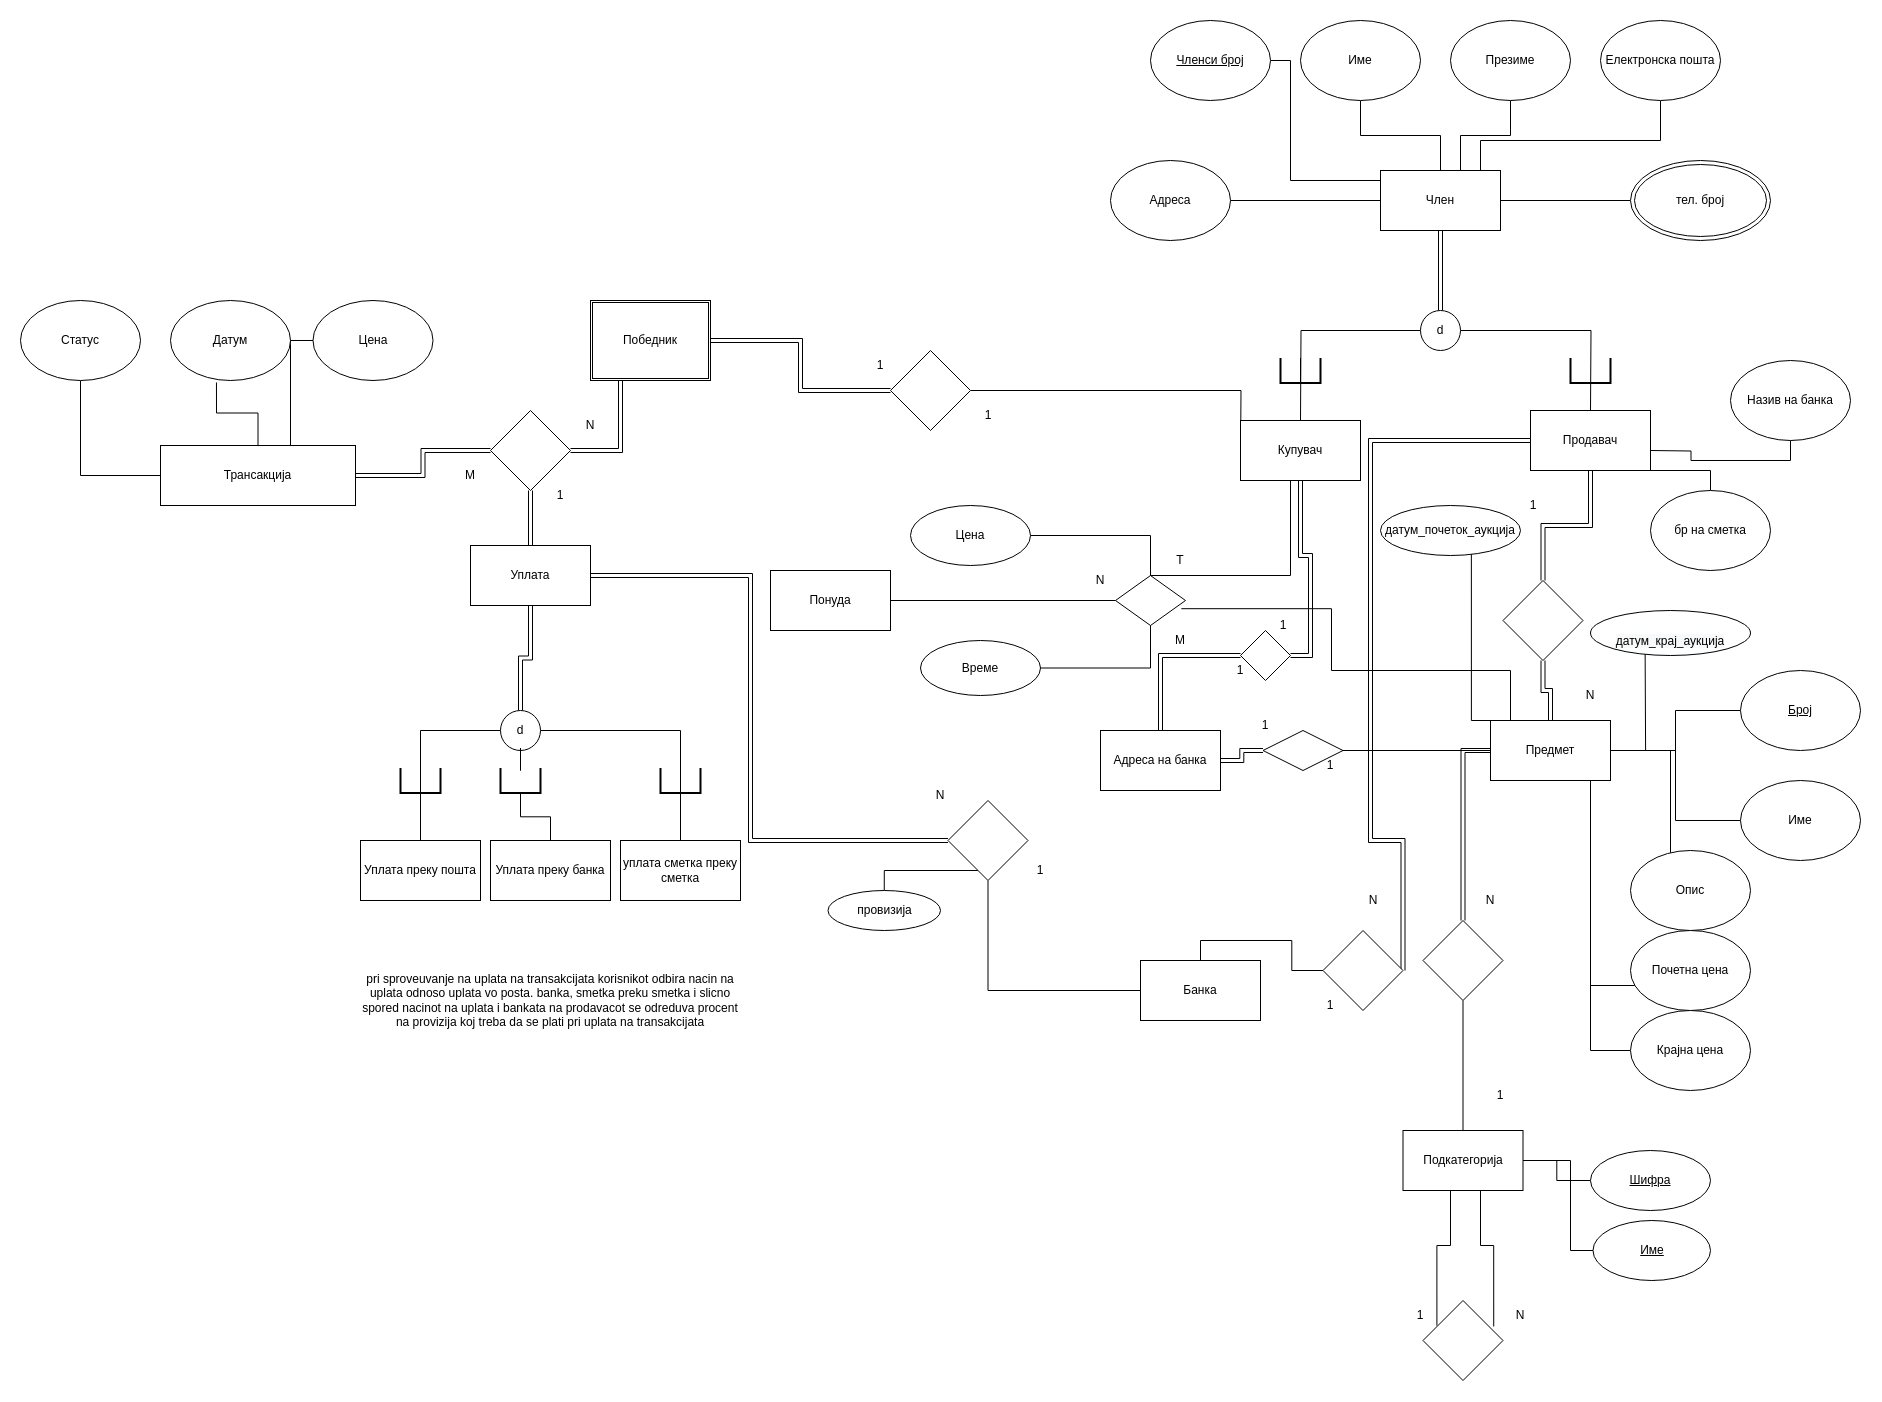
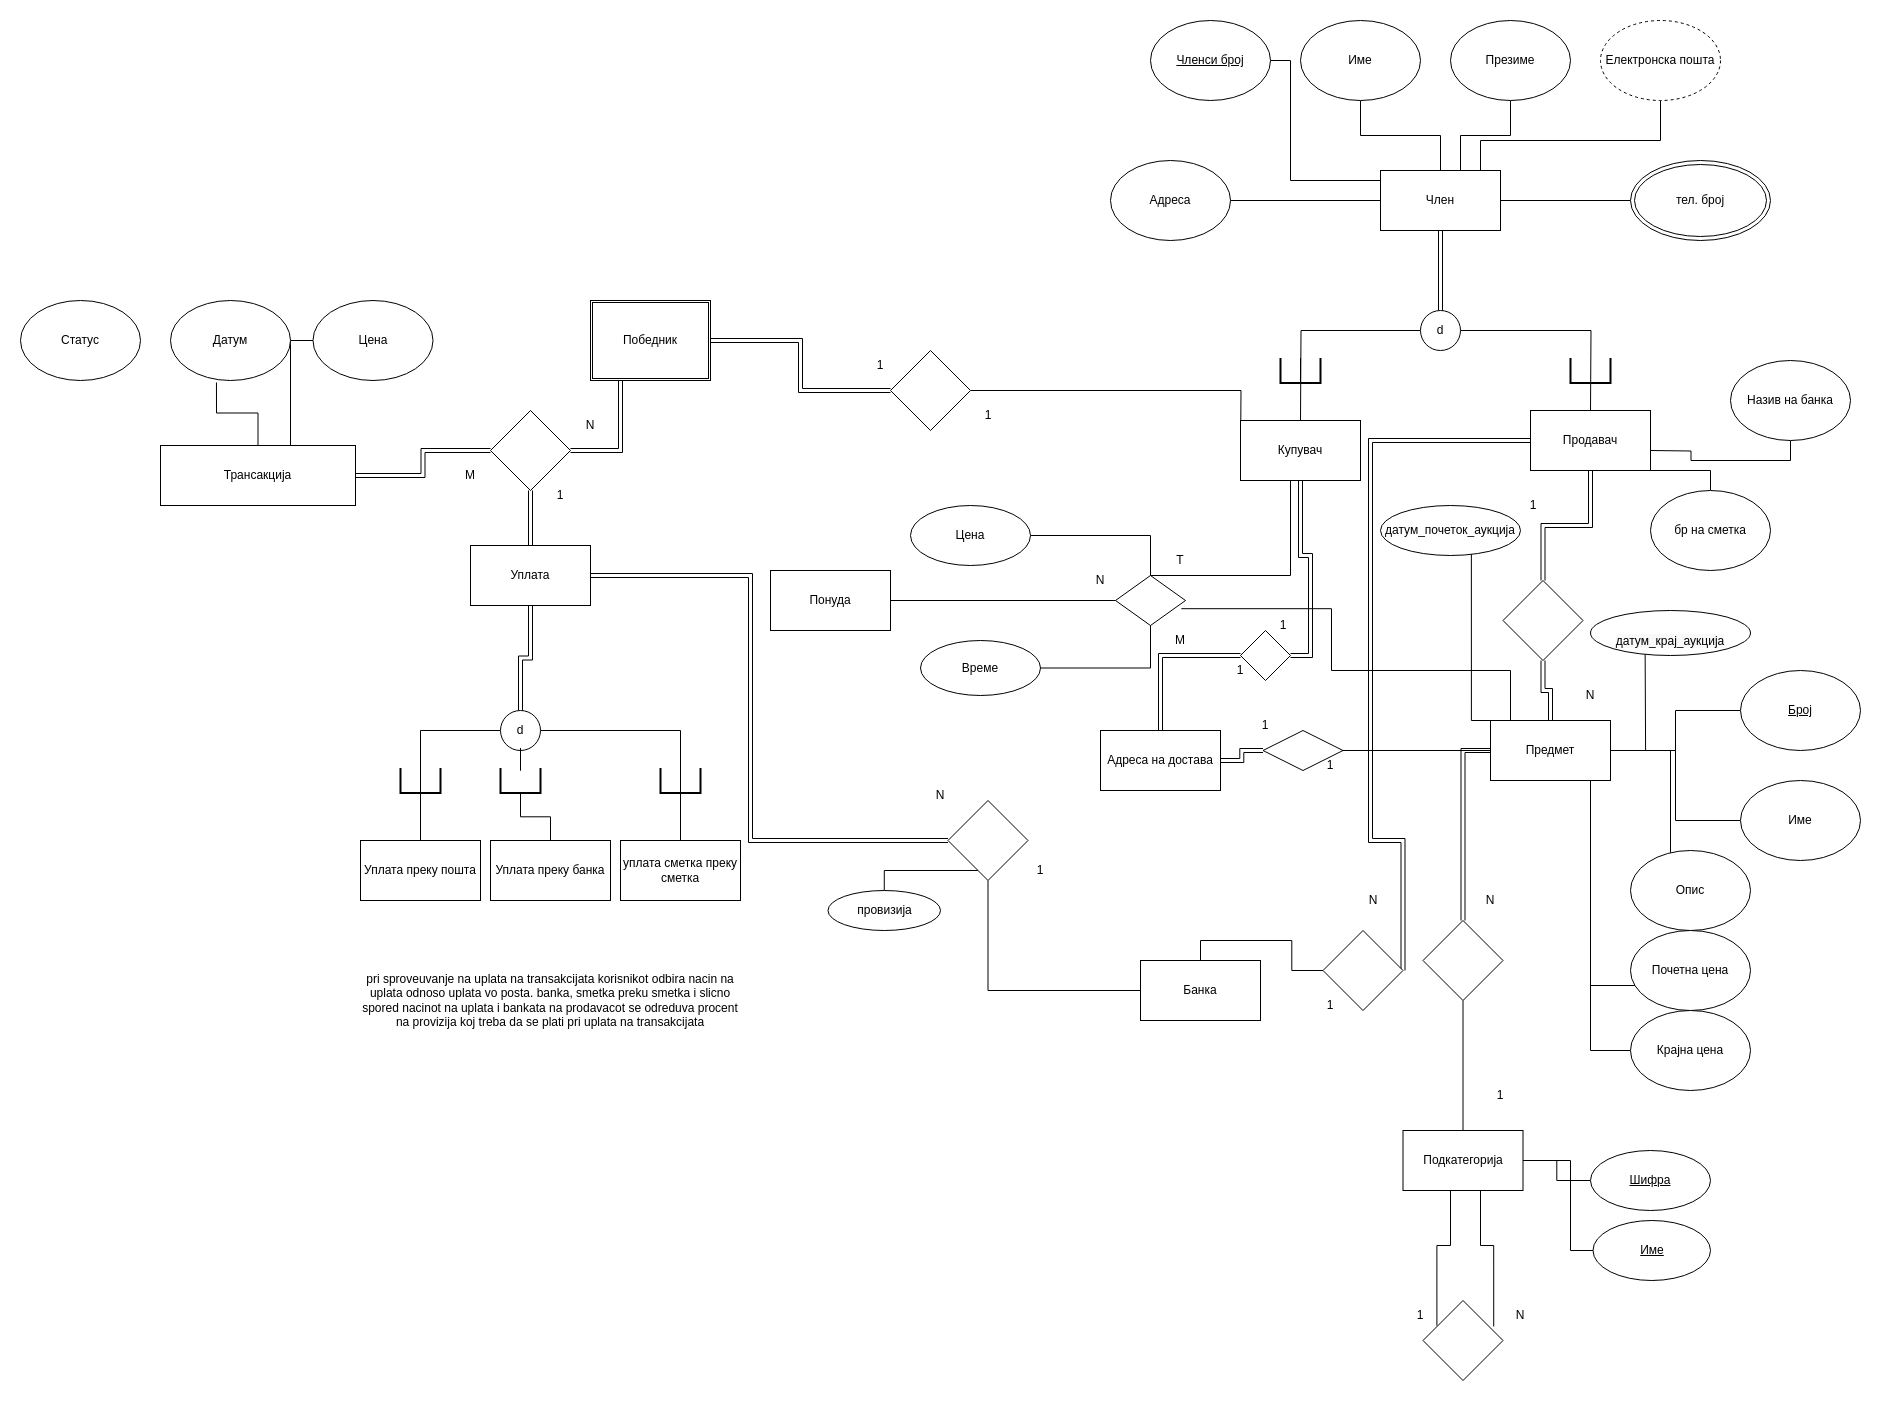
node "Електронска пошта": style solid -> dashed
edge "Статус" -- "Трансакција": removed
node "Адреса на банка": label "Адреса на банка" -> "Адреса на достава"
